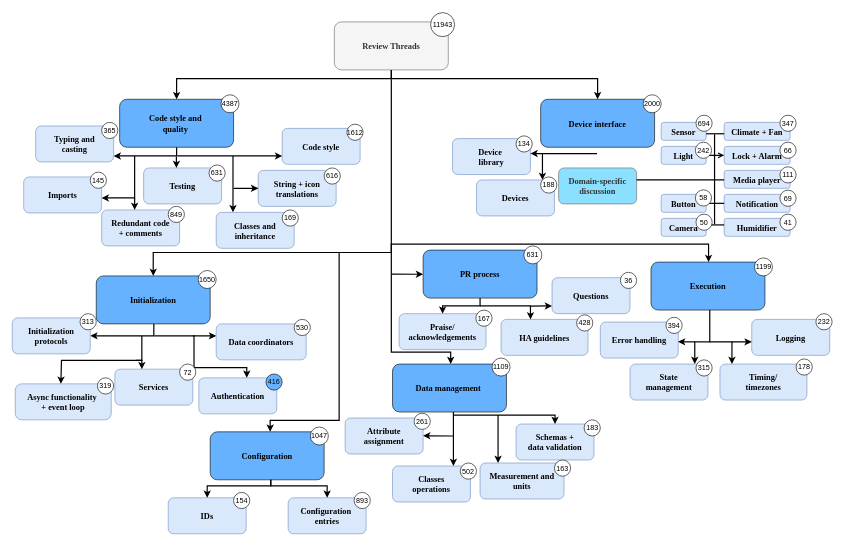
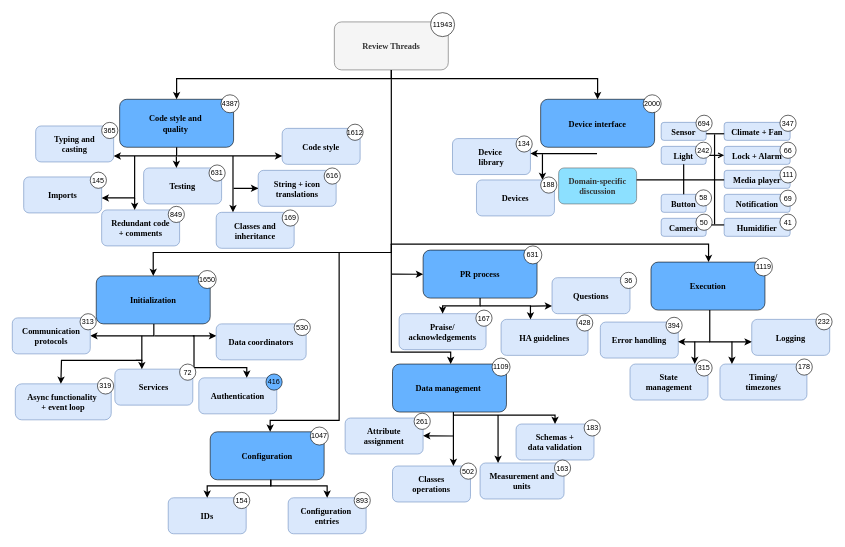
edge "Button" -- "Notification": now "Button" -- "Light"
node "1199": label "1199" -> "1119"
node "Initialization protocols": label "Initialization protocols" -> "Communication protocols"
